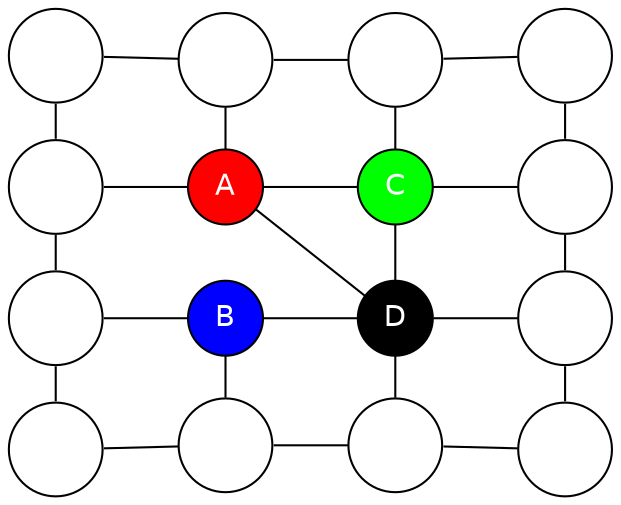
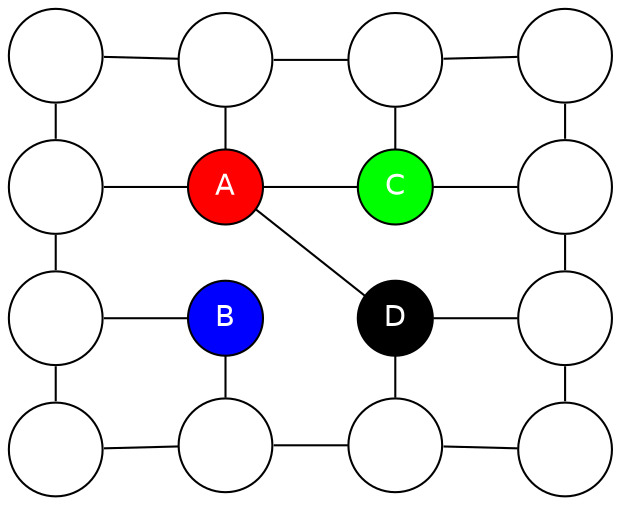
edge "C" -- "D": removed
edge "B" -- "D": removed
